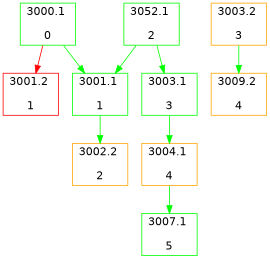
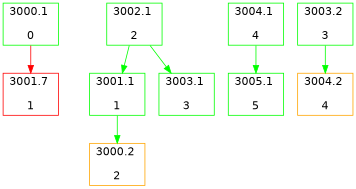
node "3052.1 2": label "3052.1 2" -> "3002.1 2"
node "3003.2 3": color Orange -> Green
edge "3000.1 0" -> "3001.1 1": removed
node "3001.2 1": label "3001.2 1" -> "3001.7 1"
node "3009.2 4": label "3009.2 4" -> "3004.2 4"
edge "3003.1 3" -> "3004.1 4": removed
node "3002.2 2": label "3002.2 2" -> "3000.2 2"
node "3004.1 4": color Orange -> Green
node "3007.1 5": label "3007.1 5" -> "3005.1 5"
